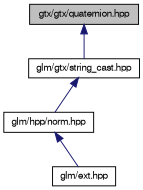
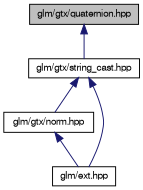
node "gtx/gtx/quaternion.hpp": label "gtx/gtx/quaternion.hpp" -> "glm/gtx/quaternion.hpp"
node "glm/hpp/norm.hpp": label "glm/hpp/norm.hpp" -> "glm/gtx/norm.hpp"
edge "glm/ext.hpp" -> "glm/gtx/string_cast.hpp": added
